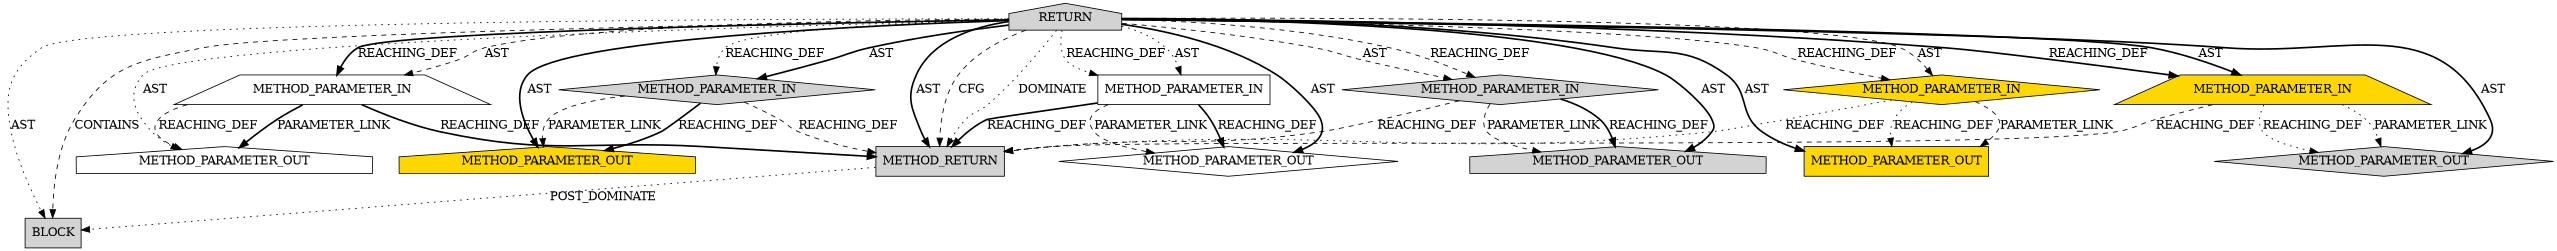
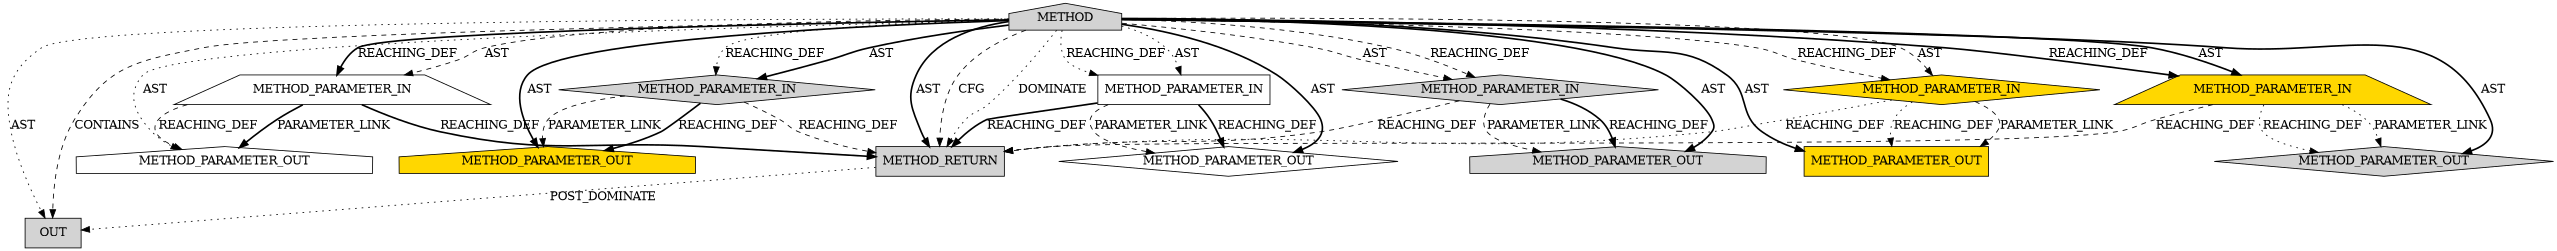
node "RETURN": label "RETURN" -> "METHOD"
node "BLOCK": label "BLOCK" -> "OUT"
